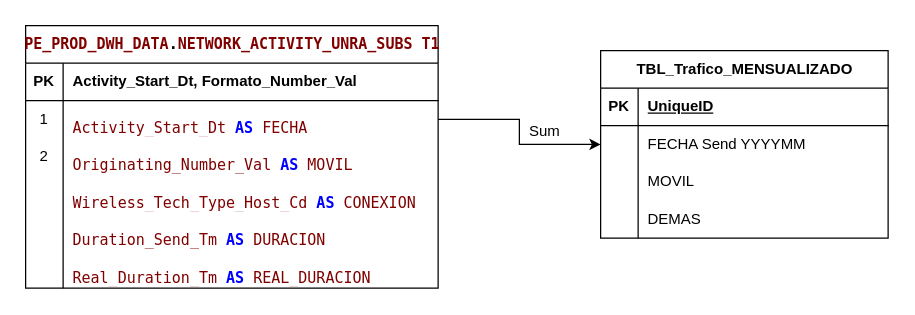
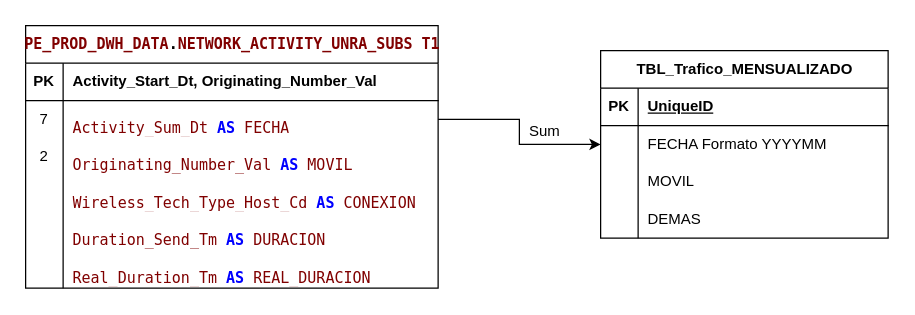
node "Activity_Start_Dt, Formato_Number_Val": label "Activity_Start_Dt, Formato_Number_Val" -> "Activity_Start_Dt, Originating_Number_Val"
node "1": label "1" -> "7"
node "Activity_Start_Dt AS FECHA": label "Activity_Start_Dt AS FECHA" -> "Activity_Sum_Dt AS FECHA"
node "FECHA Send YYYYMM": label "FECHA Send YYYYMM" -> "FECHA Formato YYYYMM"
